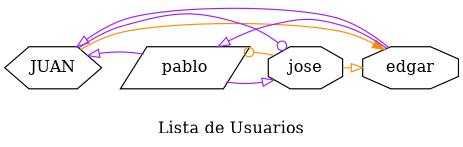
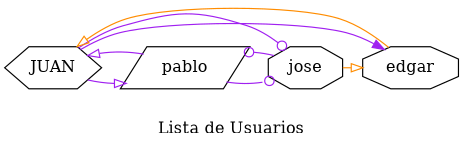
edge "edgar" -> "JUAN": color purple -> darkorange
edge "edgar" -> "pablo": now "JUAN" -> "pablo"
edge "JUAN" -> "edgar": color darkorange -> purple
edge "jose" -> "pablo": color darkorange -> purple
edge "pablo" -> "jose": arrowhead onormal -> odot
